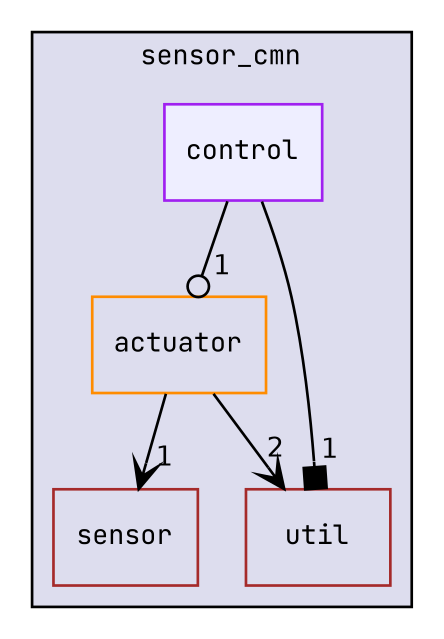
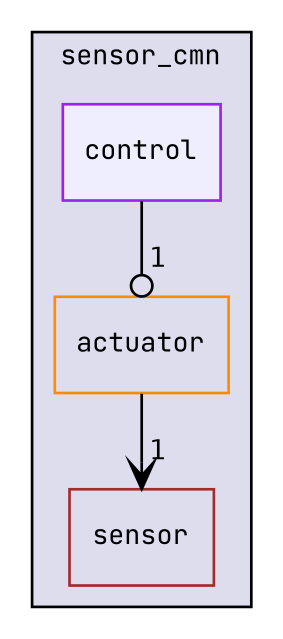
node "util": removed
